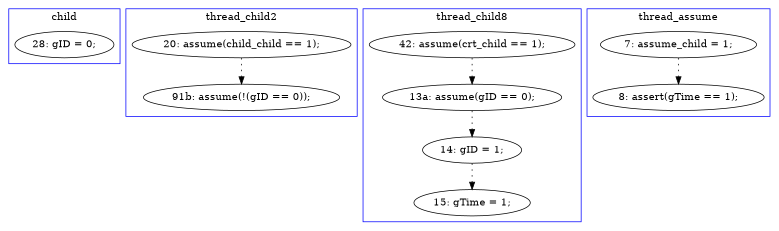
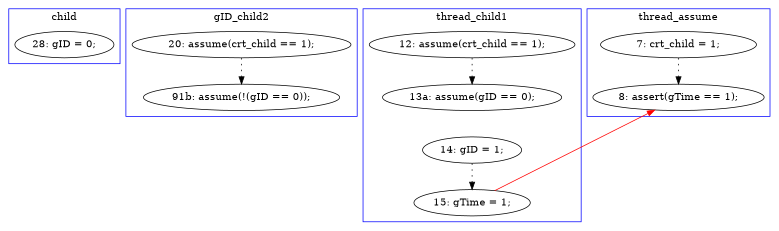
cluster "thread_child2": label "thread_child2" -> "gID_child2"
cluster "thread_child8": label "thread_child8" -> "thread_child1"
node "20: assume(child_child == 1);": label "20: assume(child_child == 1);" -> "20: assume(crt_child == 1);"
node "42: assume(crt_child == 1);": label "42: assume(crt_child == 1);" -> "12: assume(crt_child == 1);"
node "7: assume_child = 1;": label "7: assume_child = 1;" -> "7: crt_child = 1;"
edge "13a: assume(gID == 0);" -> "14: gID = 1;": removed
edge "15: gTime = 1;" -> "8: assert(gTime == 1);": added
